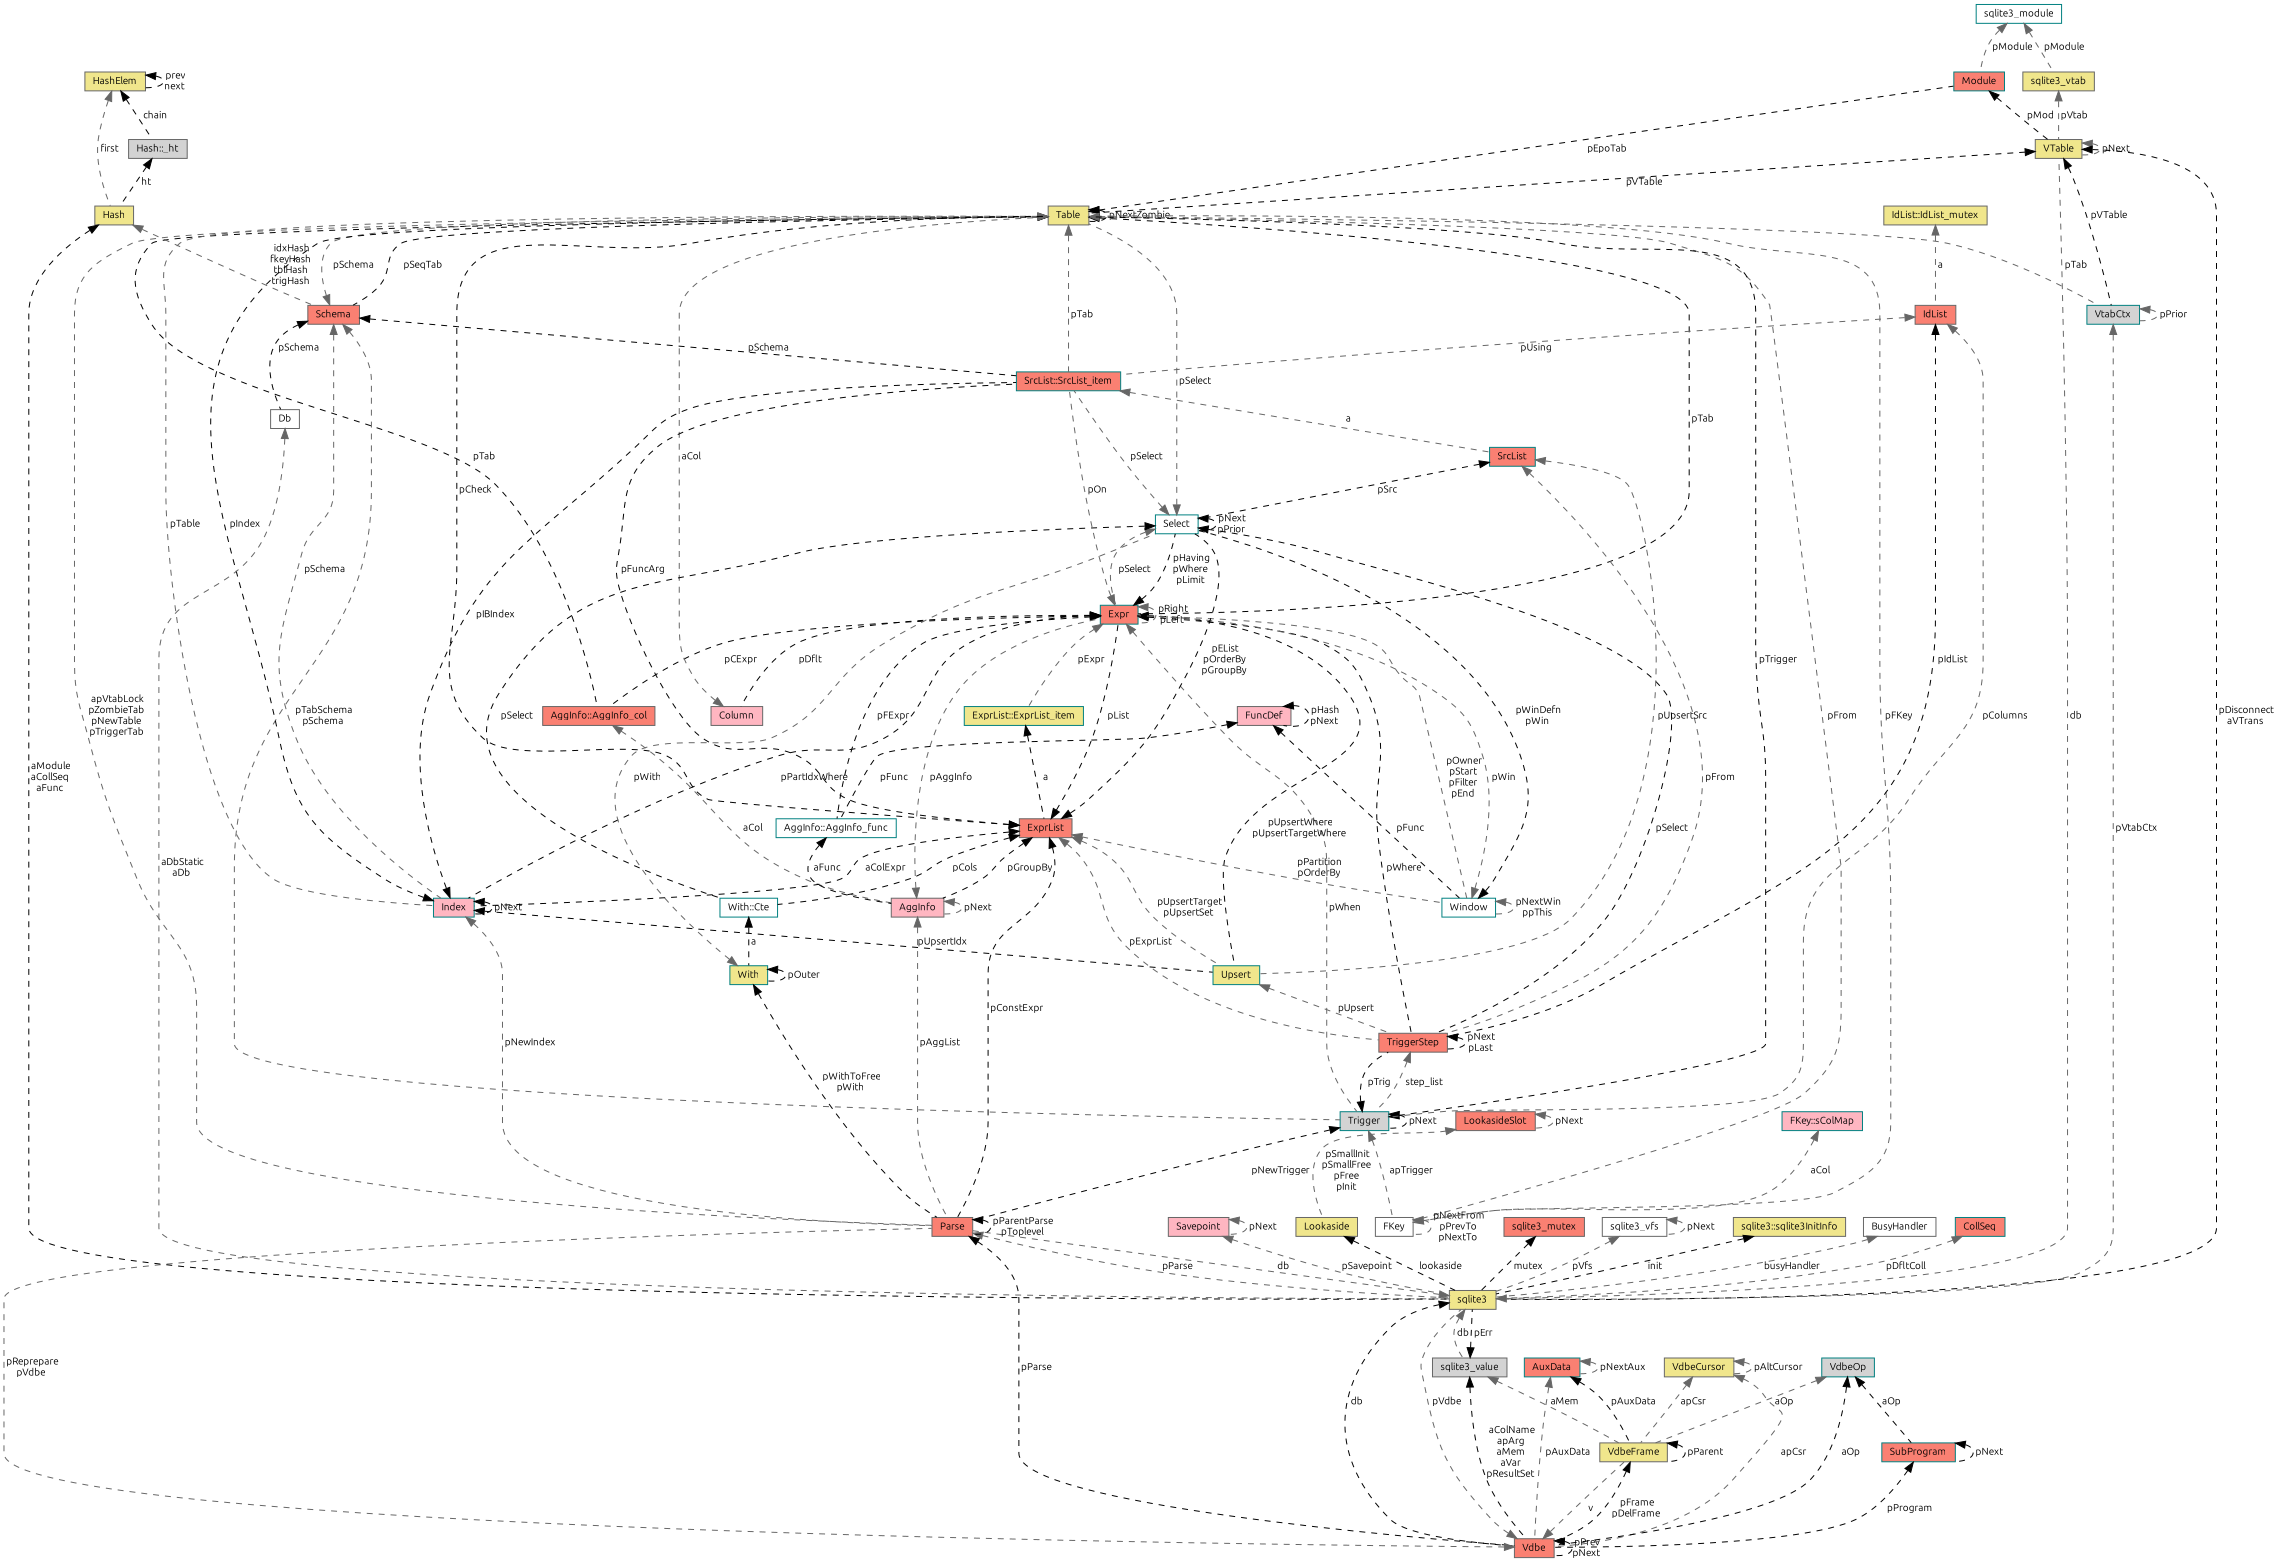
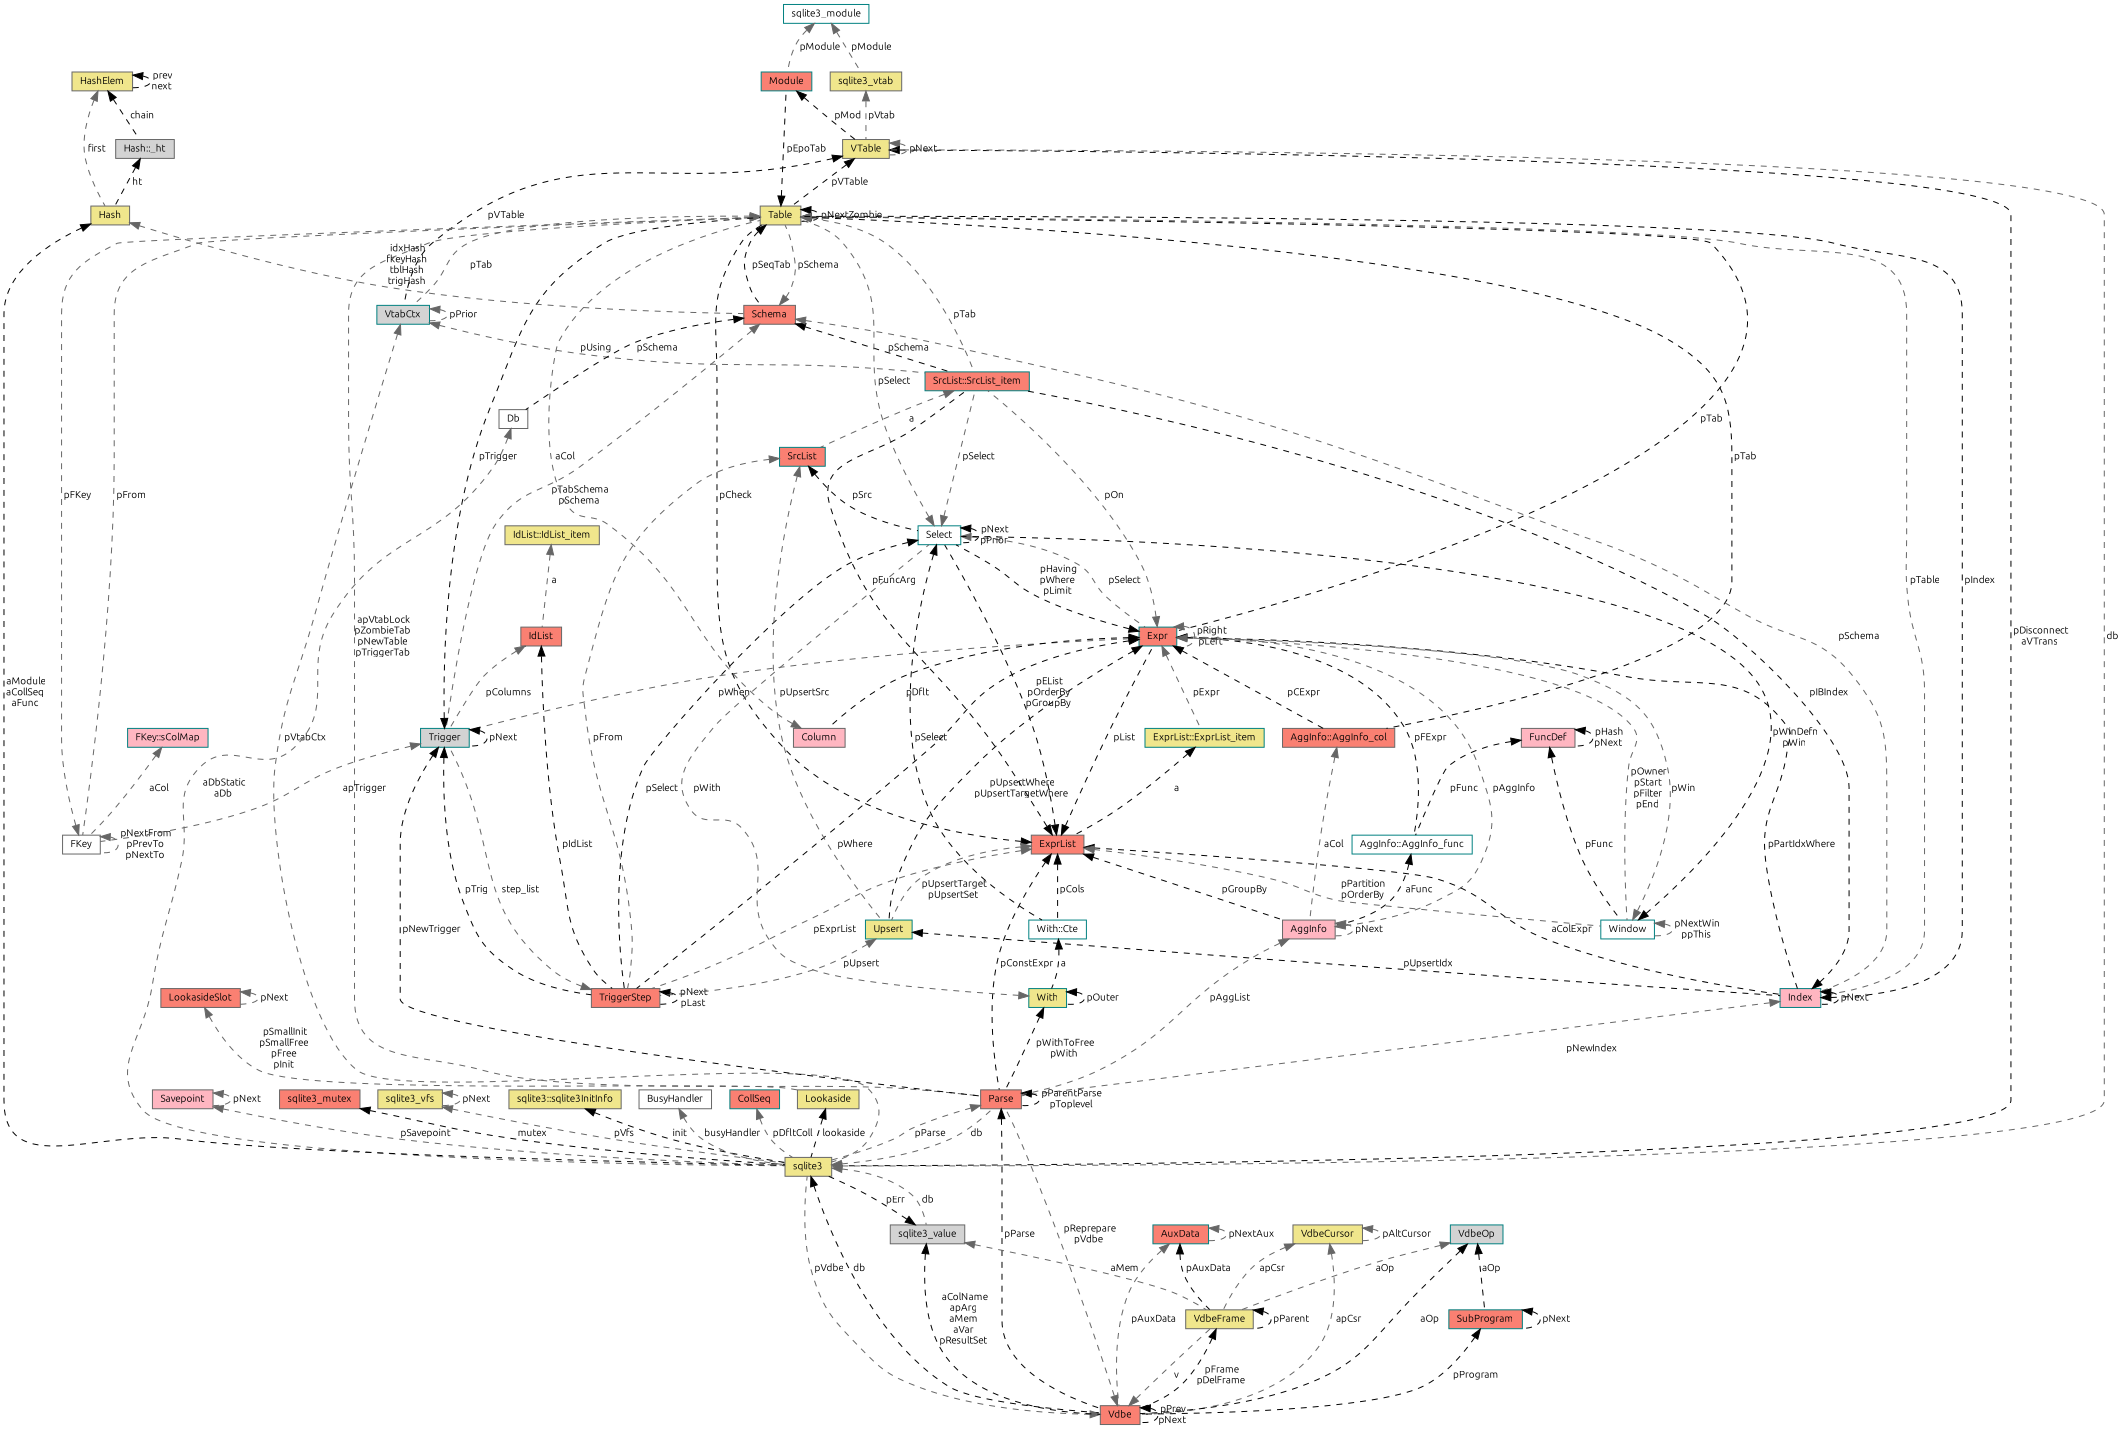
node "IdList::IdList_mutex": label "IdList::IdList_mutex" -> "IdList::IdList_item"
edge "SrcList::SrcList_item" -> "IdList": now "SrcList::SrcList_item" -> "VtabCtx"
edge "Upsert" -> "Index": reversed
node "sqlite3_vfs": fillcolor white -> khaki
